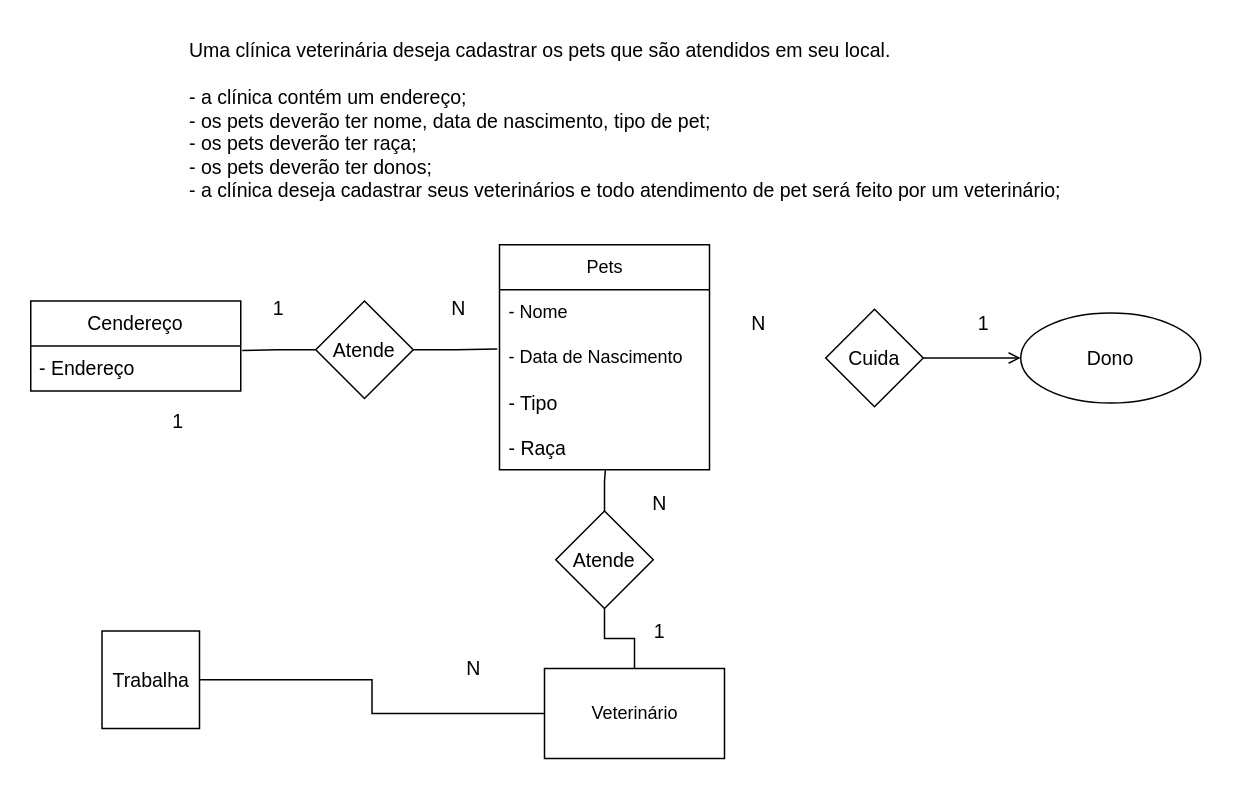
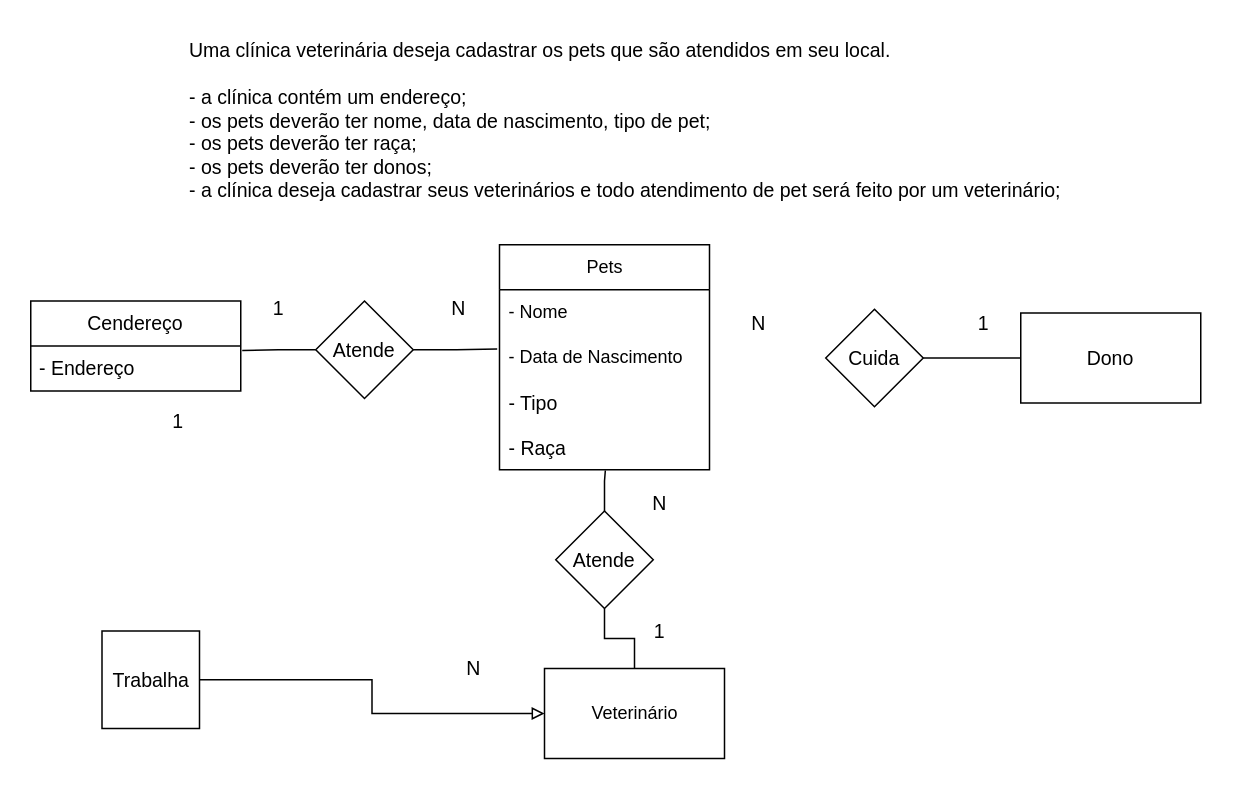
edge "Cuida" -> "Dono": arrowhead open -> none
node "Dono": shape ellipse -> rectangle
edge "Trabalha" -- "Veterinário": arrowhead none -> block
